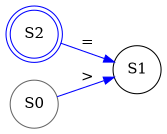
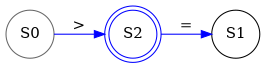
edge "S0" -> "S1": now "S0" -> "S2"
